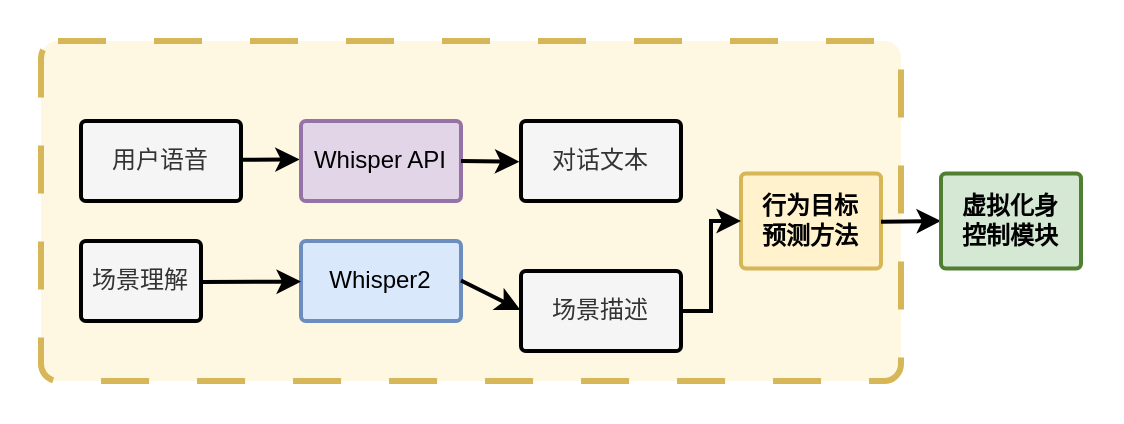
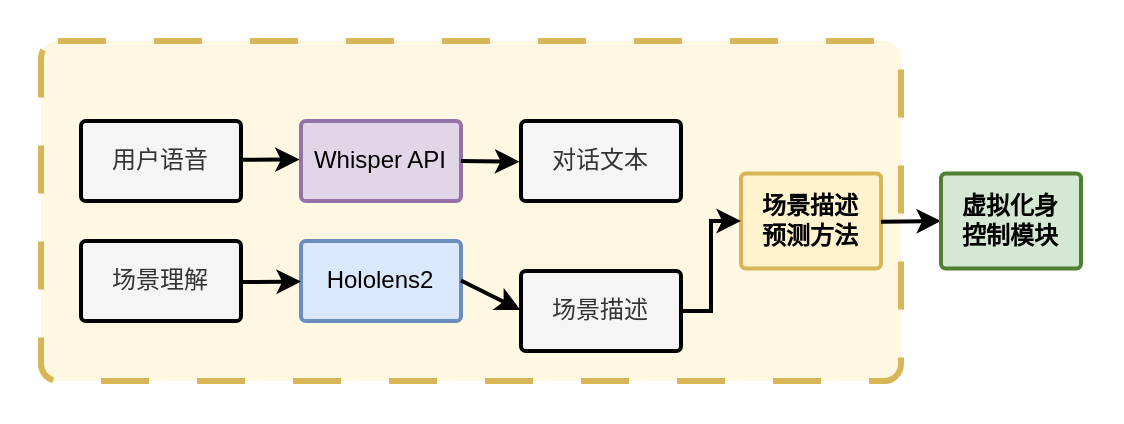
node "行为目标 预测方法": label "行为目标 预测方法" -> "场景描述 预测方法"
node "场景理解": size 120x80 -> 160x80
node "Whisper2": label "Whisper2" -> "Hololens2"
